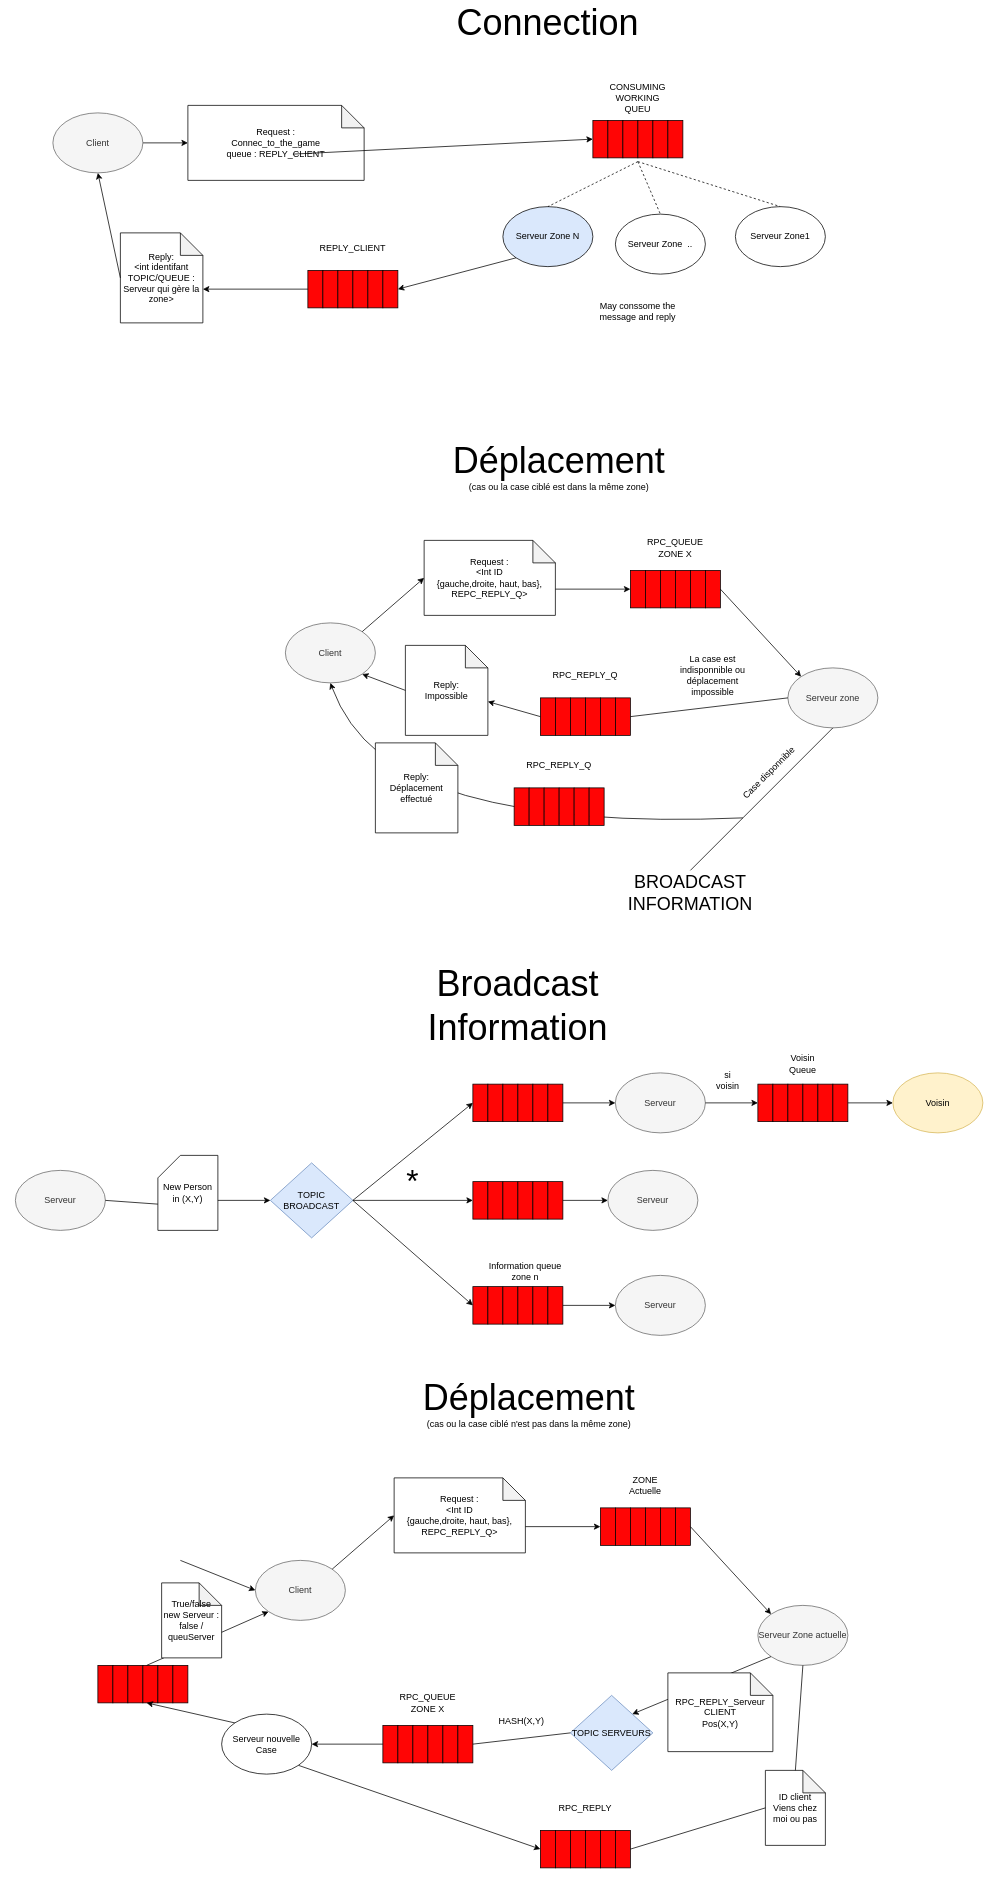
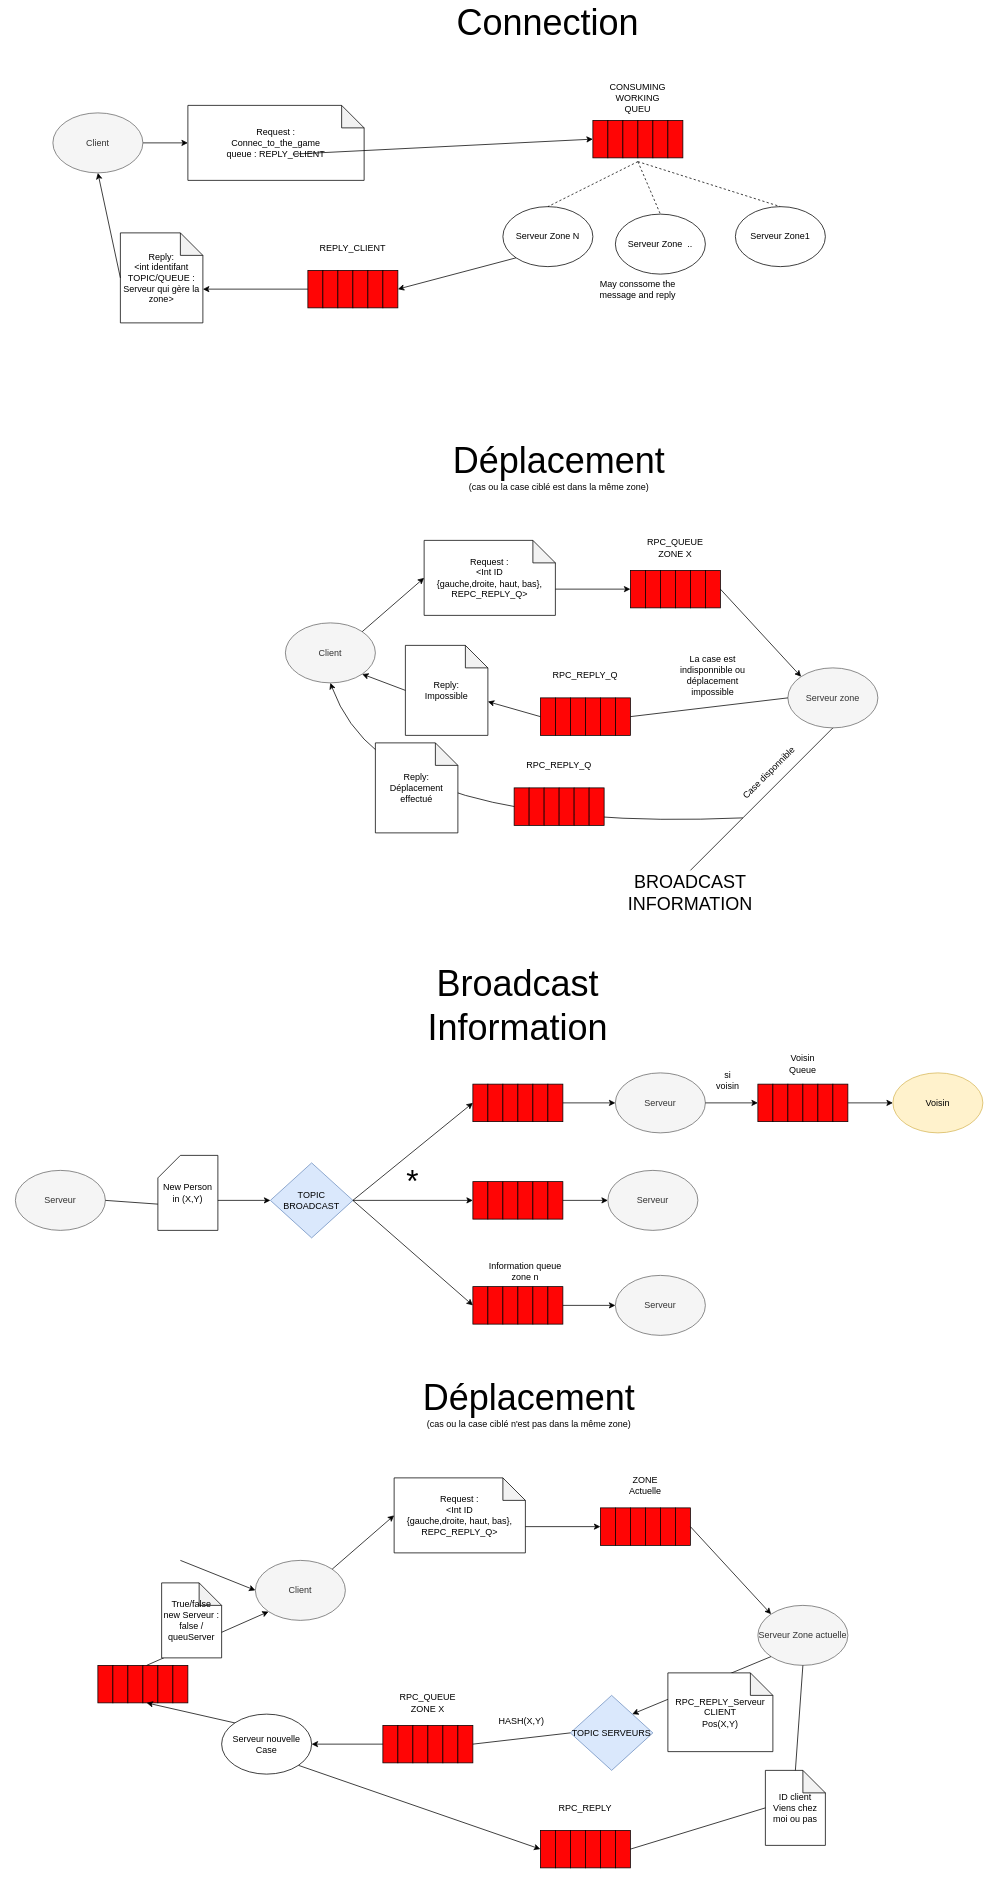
node "Serveur Zone N": fillcolor #dae8fc -> #ffffff
node "May conssome the message and reply": moved (638, 312) -> (638, 289)
